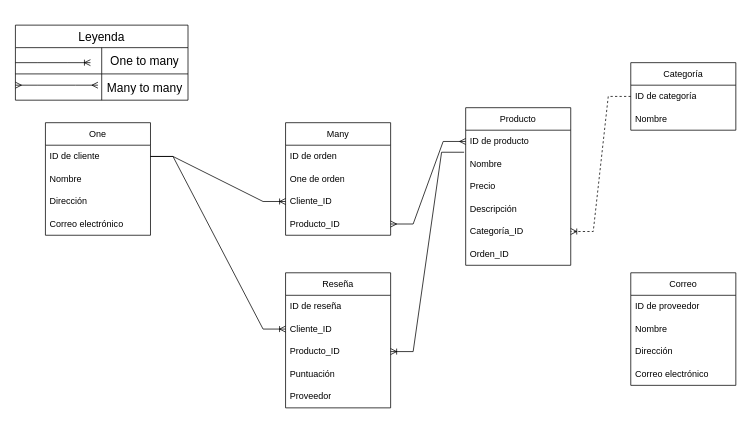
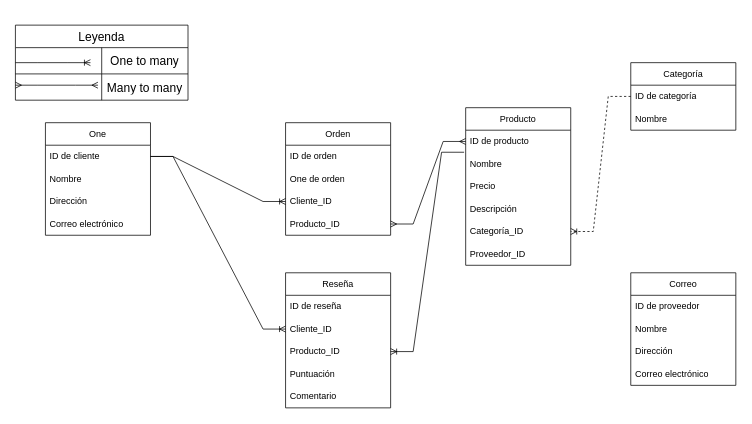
node "Many": label "Many" -> "Orden"
node "Orden_ID": label "Orden_ID" -> "Proveedor_ID"
node "Proveedor": label "Proveedor" -> "Comentario"
